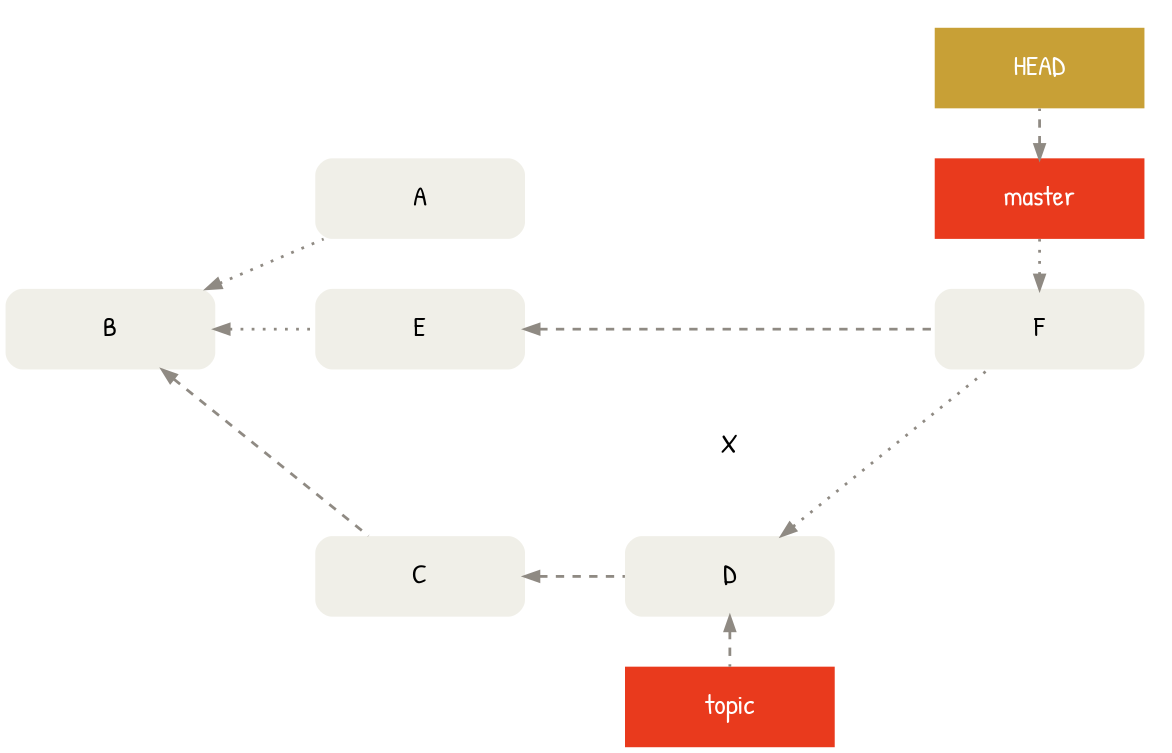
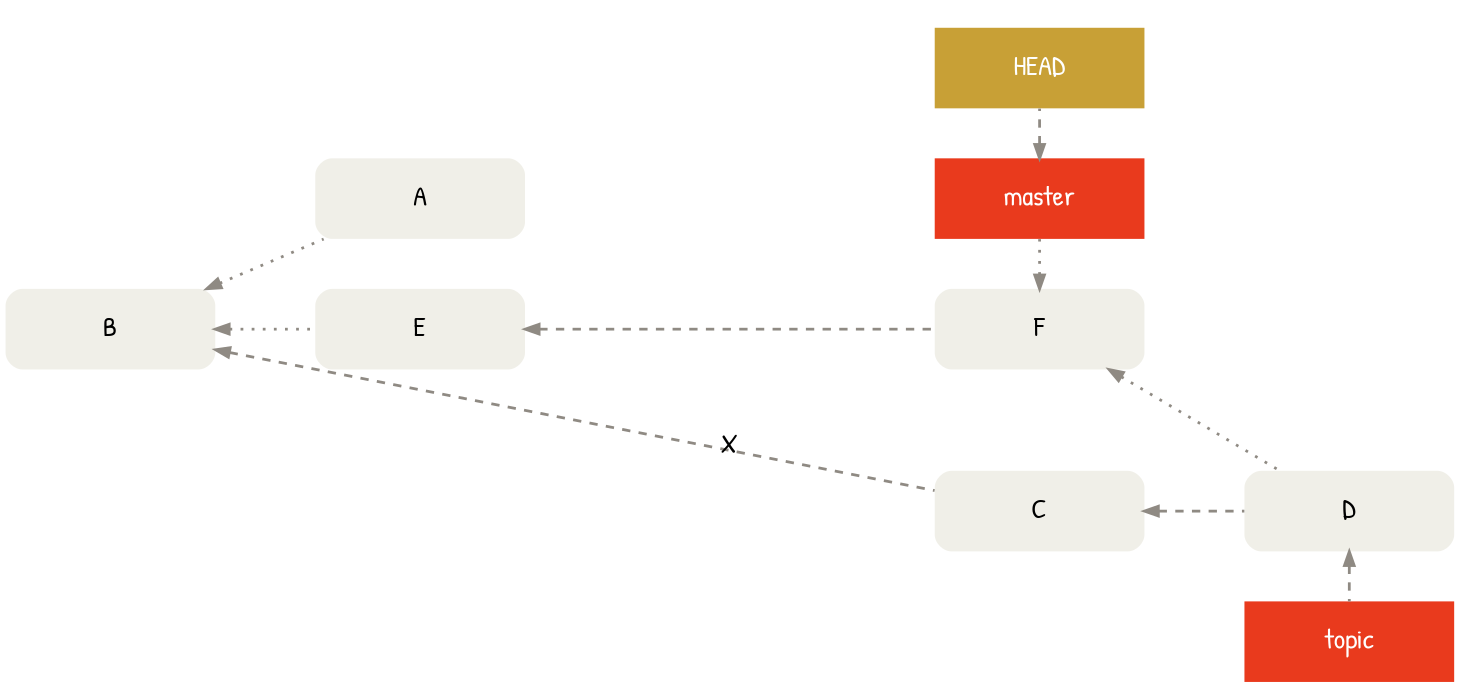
edge "F" -> "D": reversed
